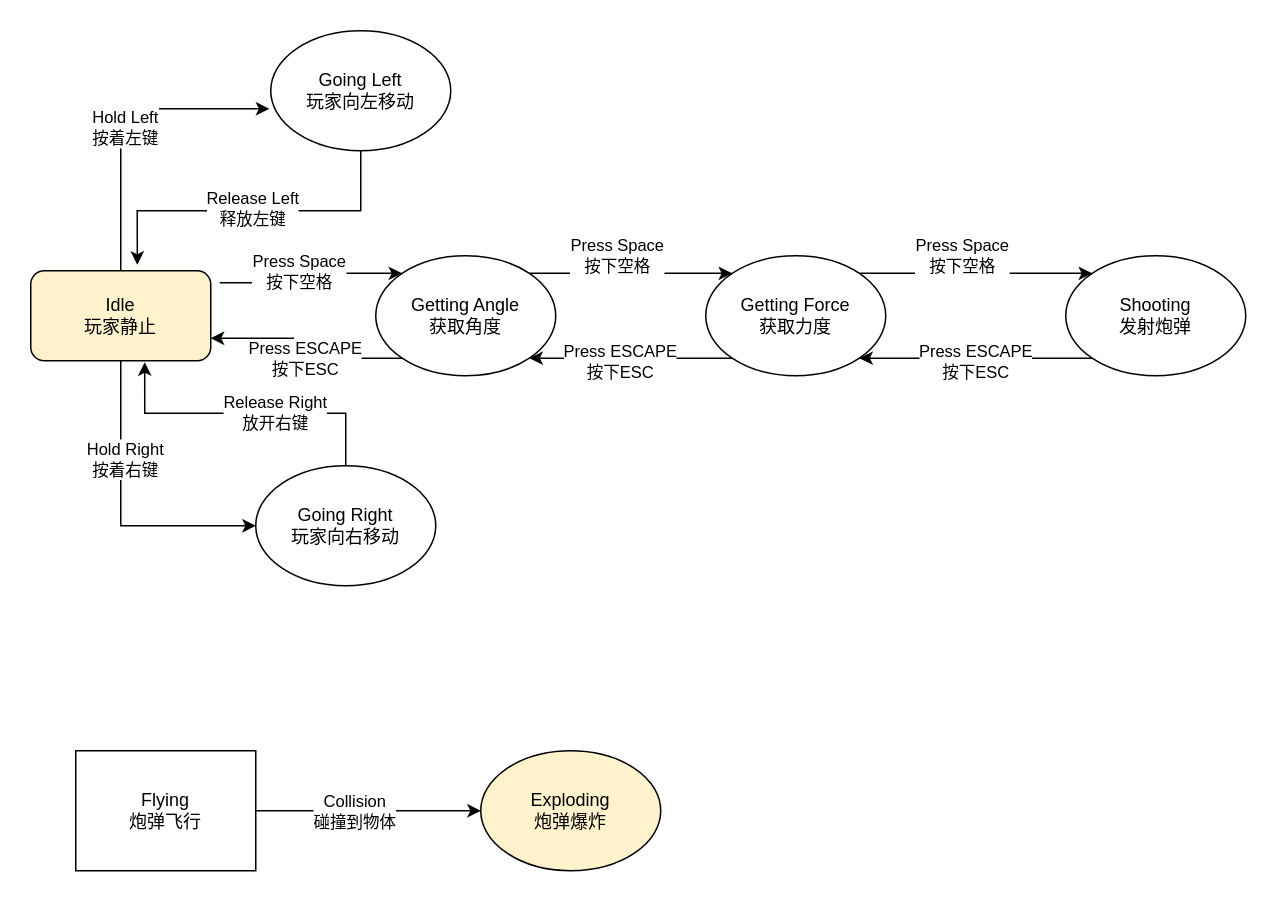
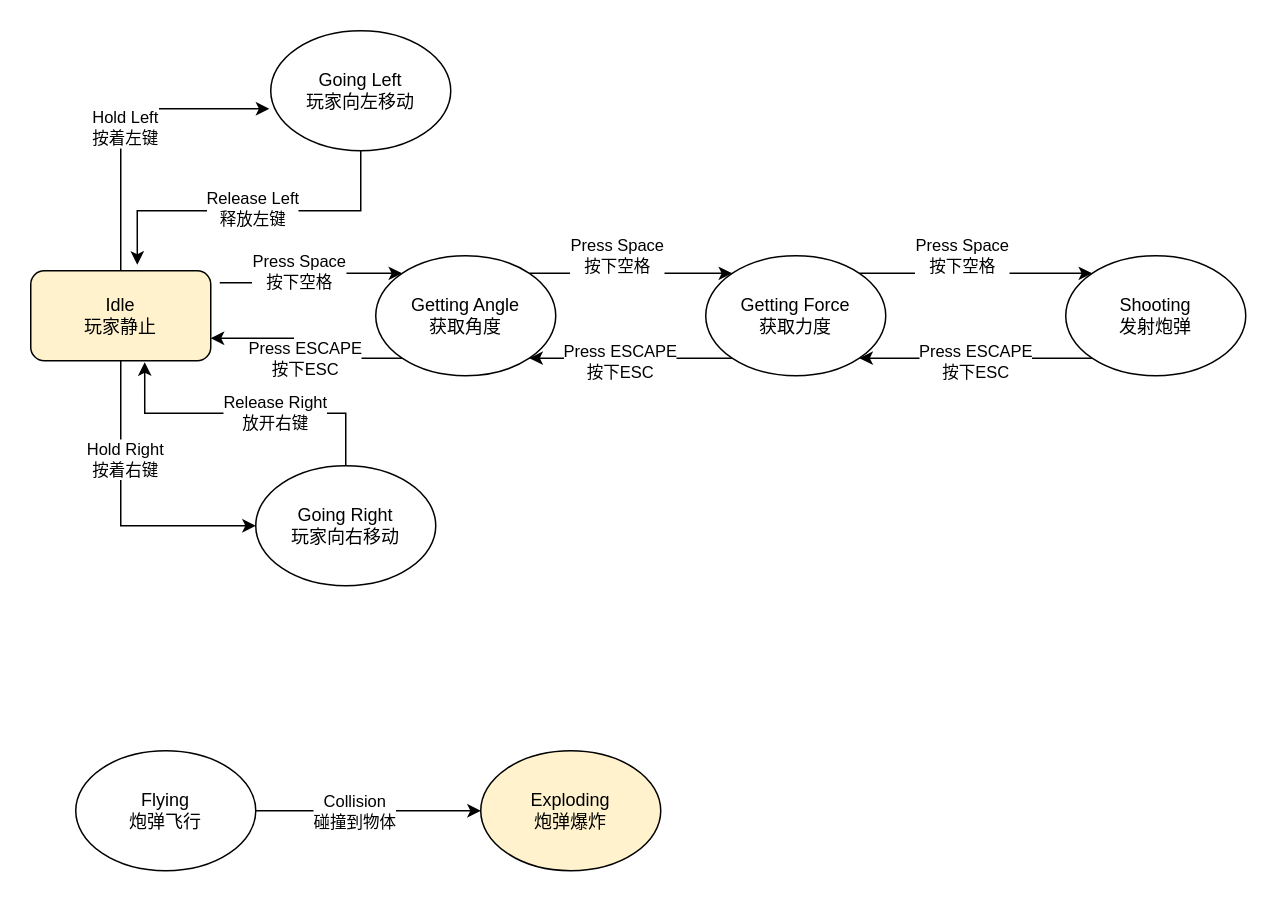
node "Flying 炮弹飞行": shape rectangle -> ellipse
